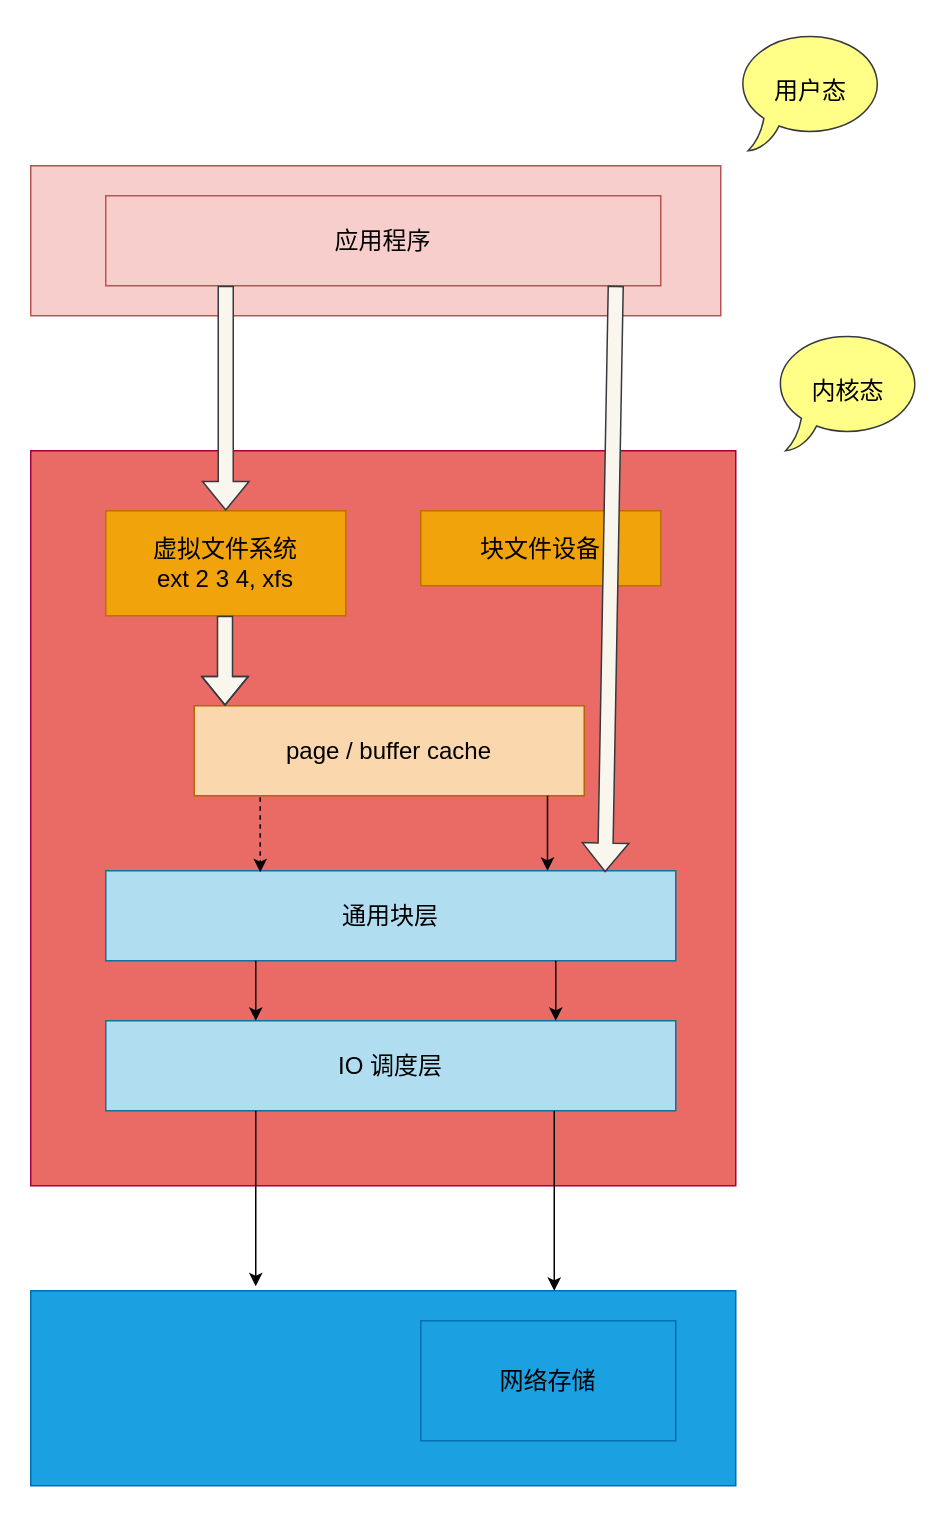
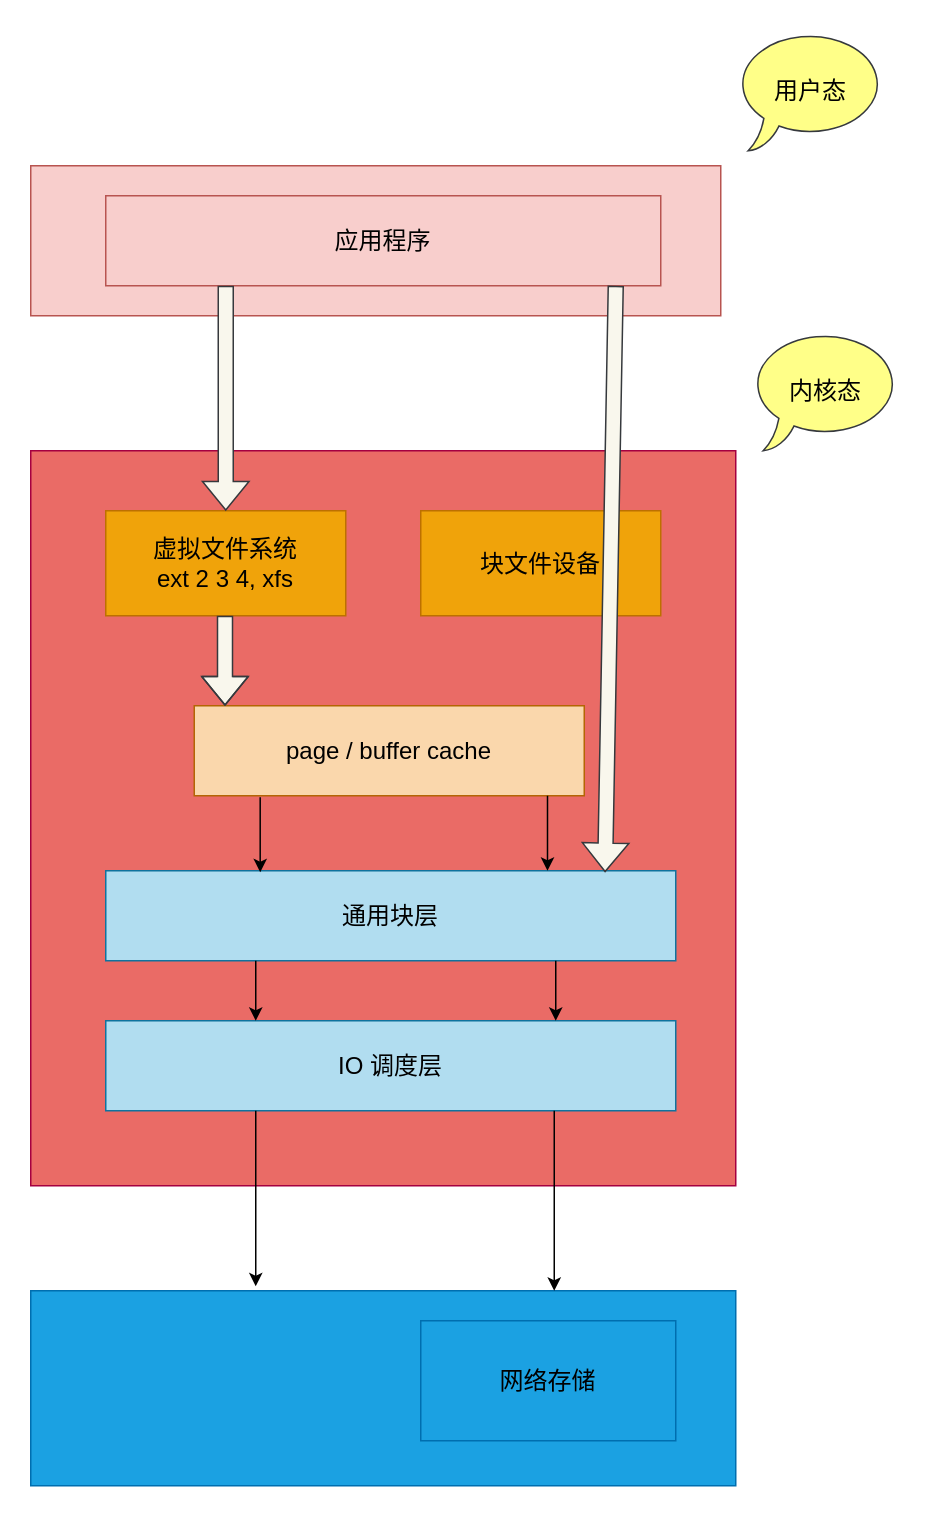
node "内核态": moved (848, 391) -> (826, 391)
node "块文件设备": size 240x75 -> 240x105
edge "page / buffer cache" -> "通用块层": style dashed -> solid
